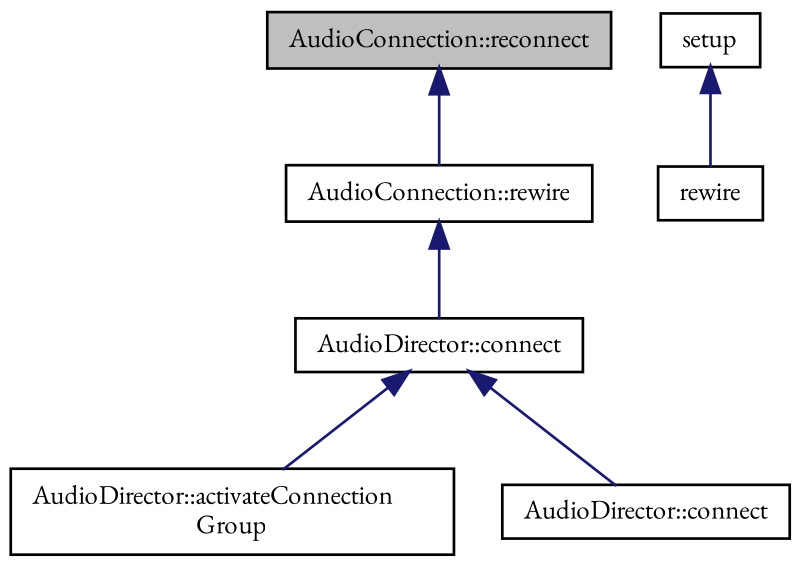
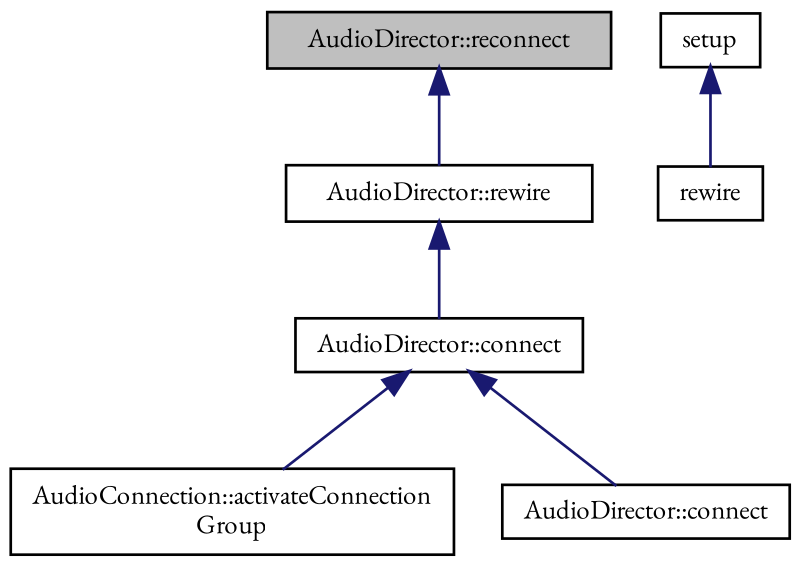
node "AudioConnection::reconnect": label "AudioConnection::reconnect" -> "AudioDirector::reconnect"
node "AudioConnection::rewire": label "AudioConnection::rewire" -> "AudioDirector::rewire"
node "AudioDirector::activateConnection Group": label "AudioDirector::activateConnection Group" -> "AudioConnection::activateConnection Group"
